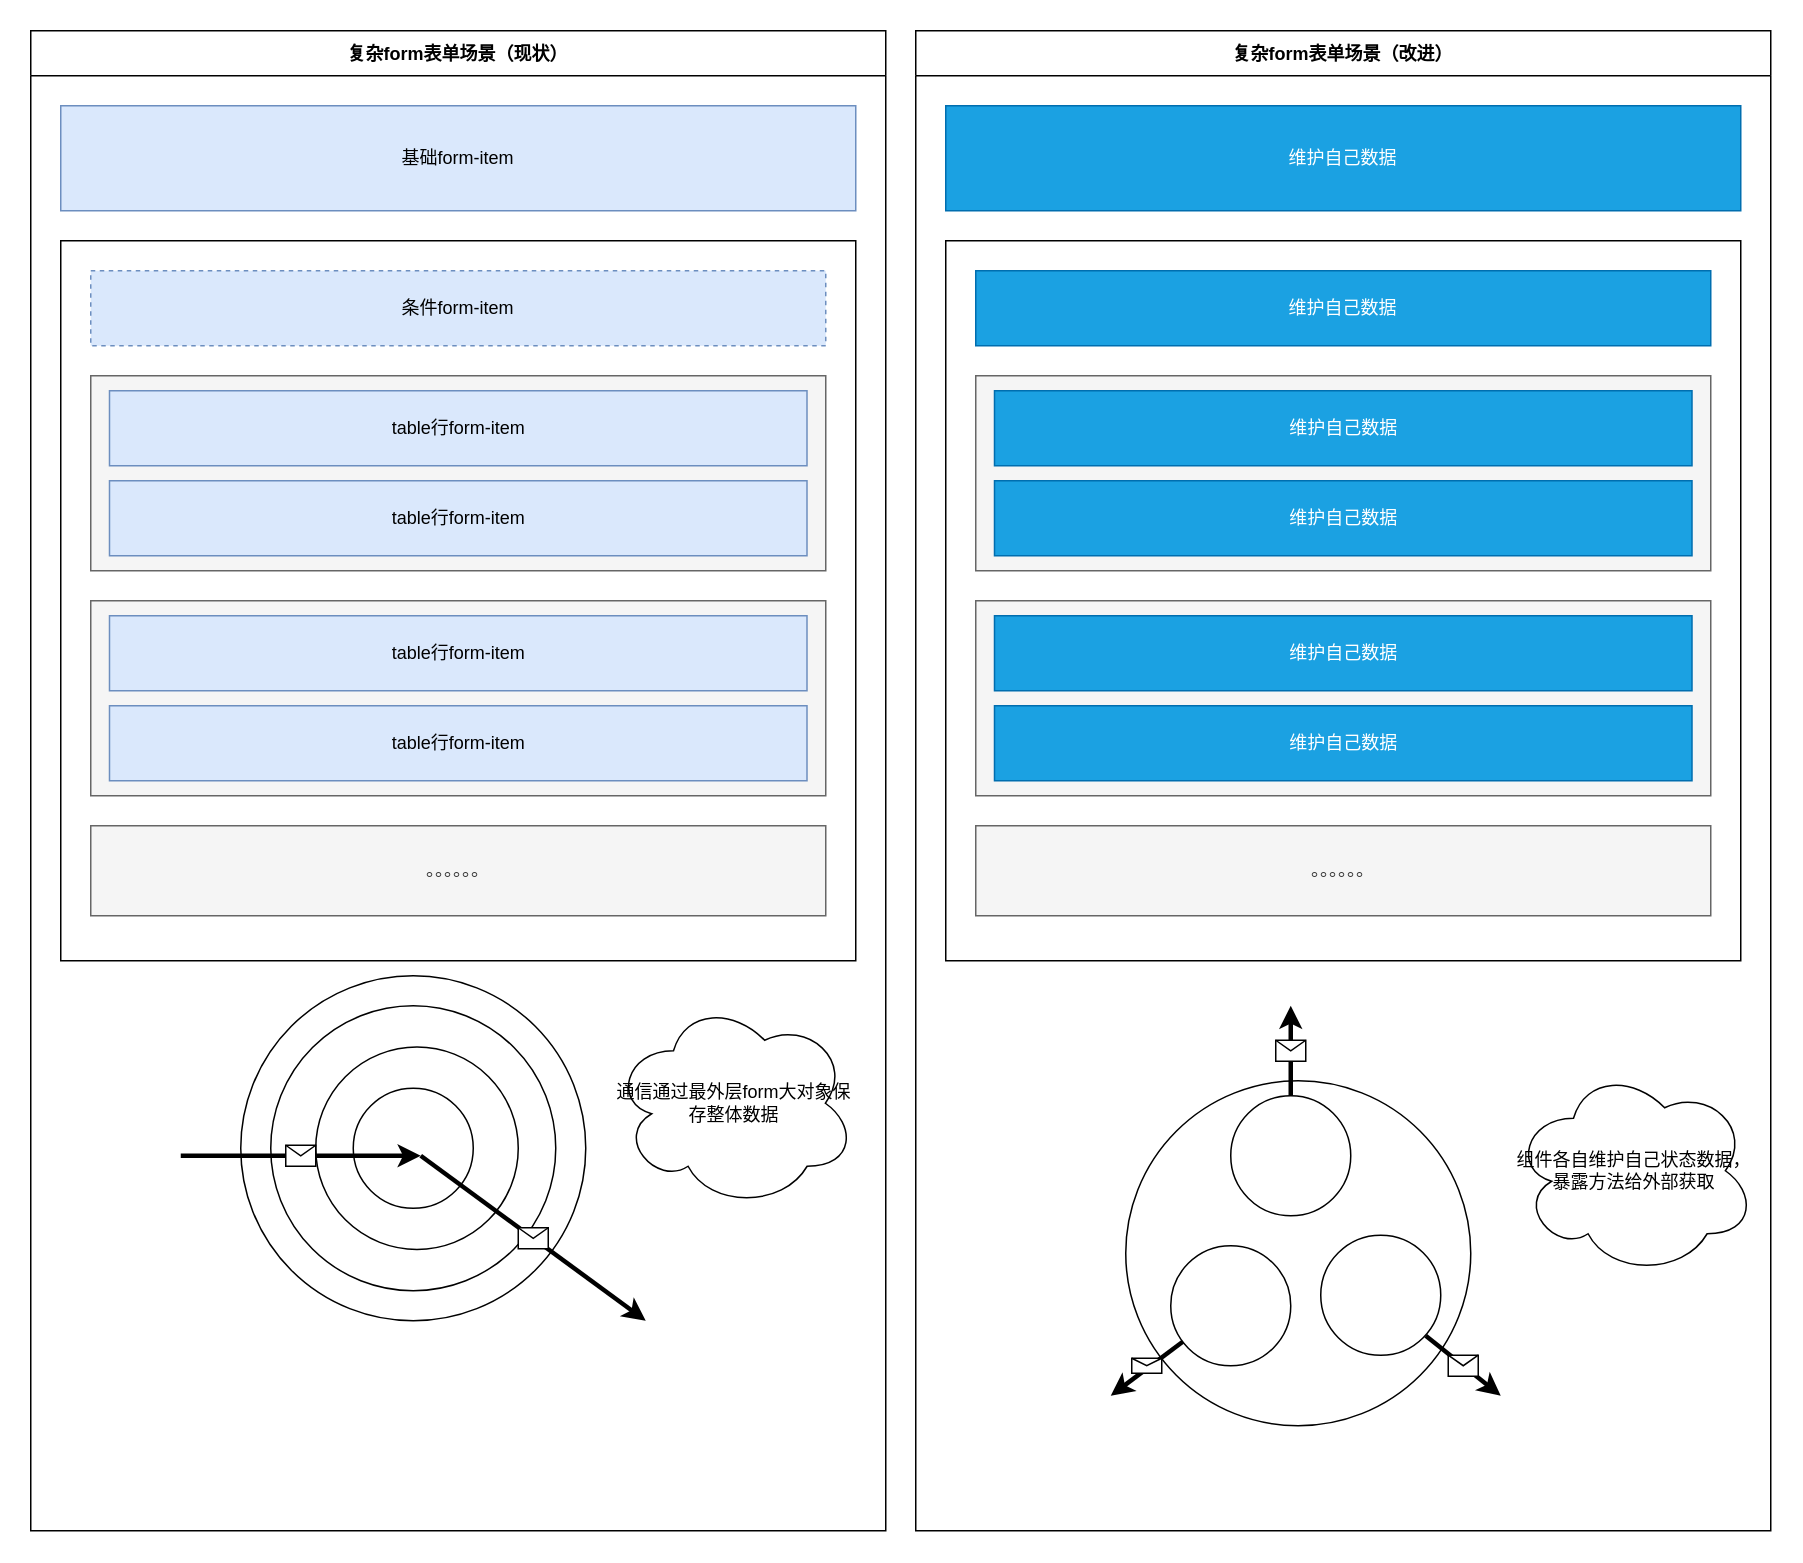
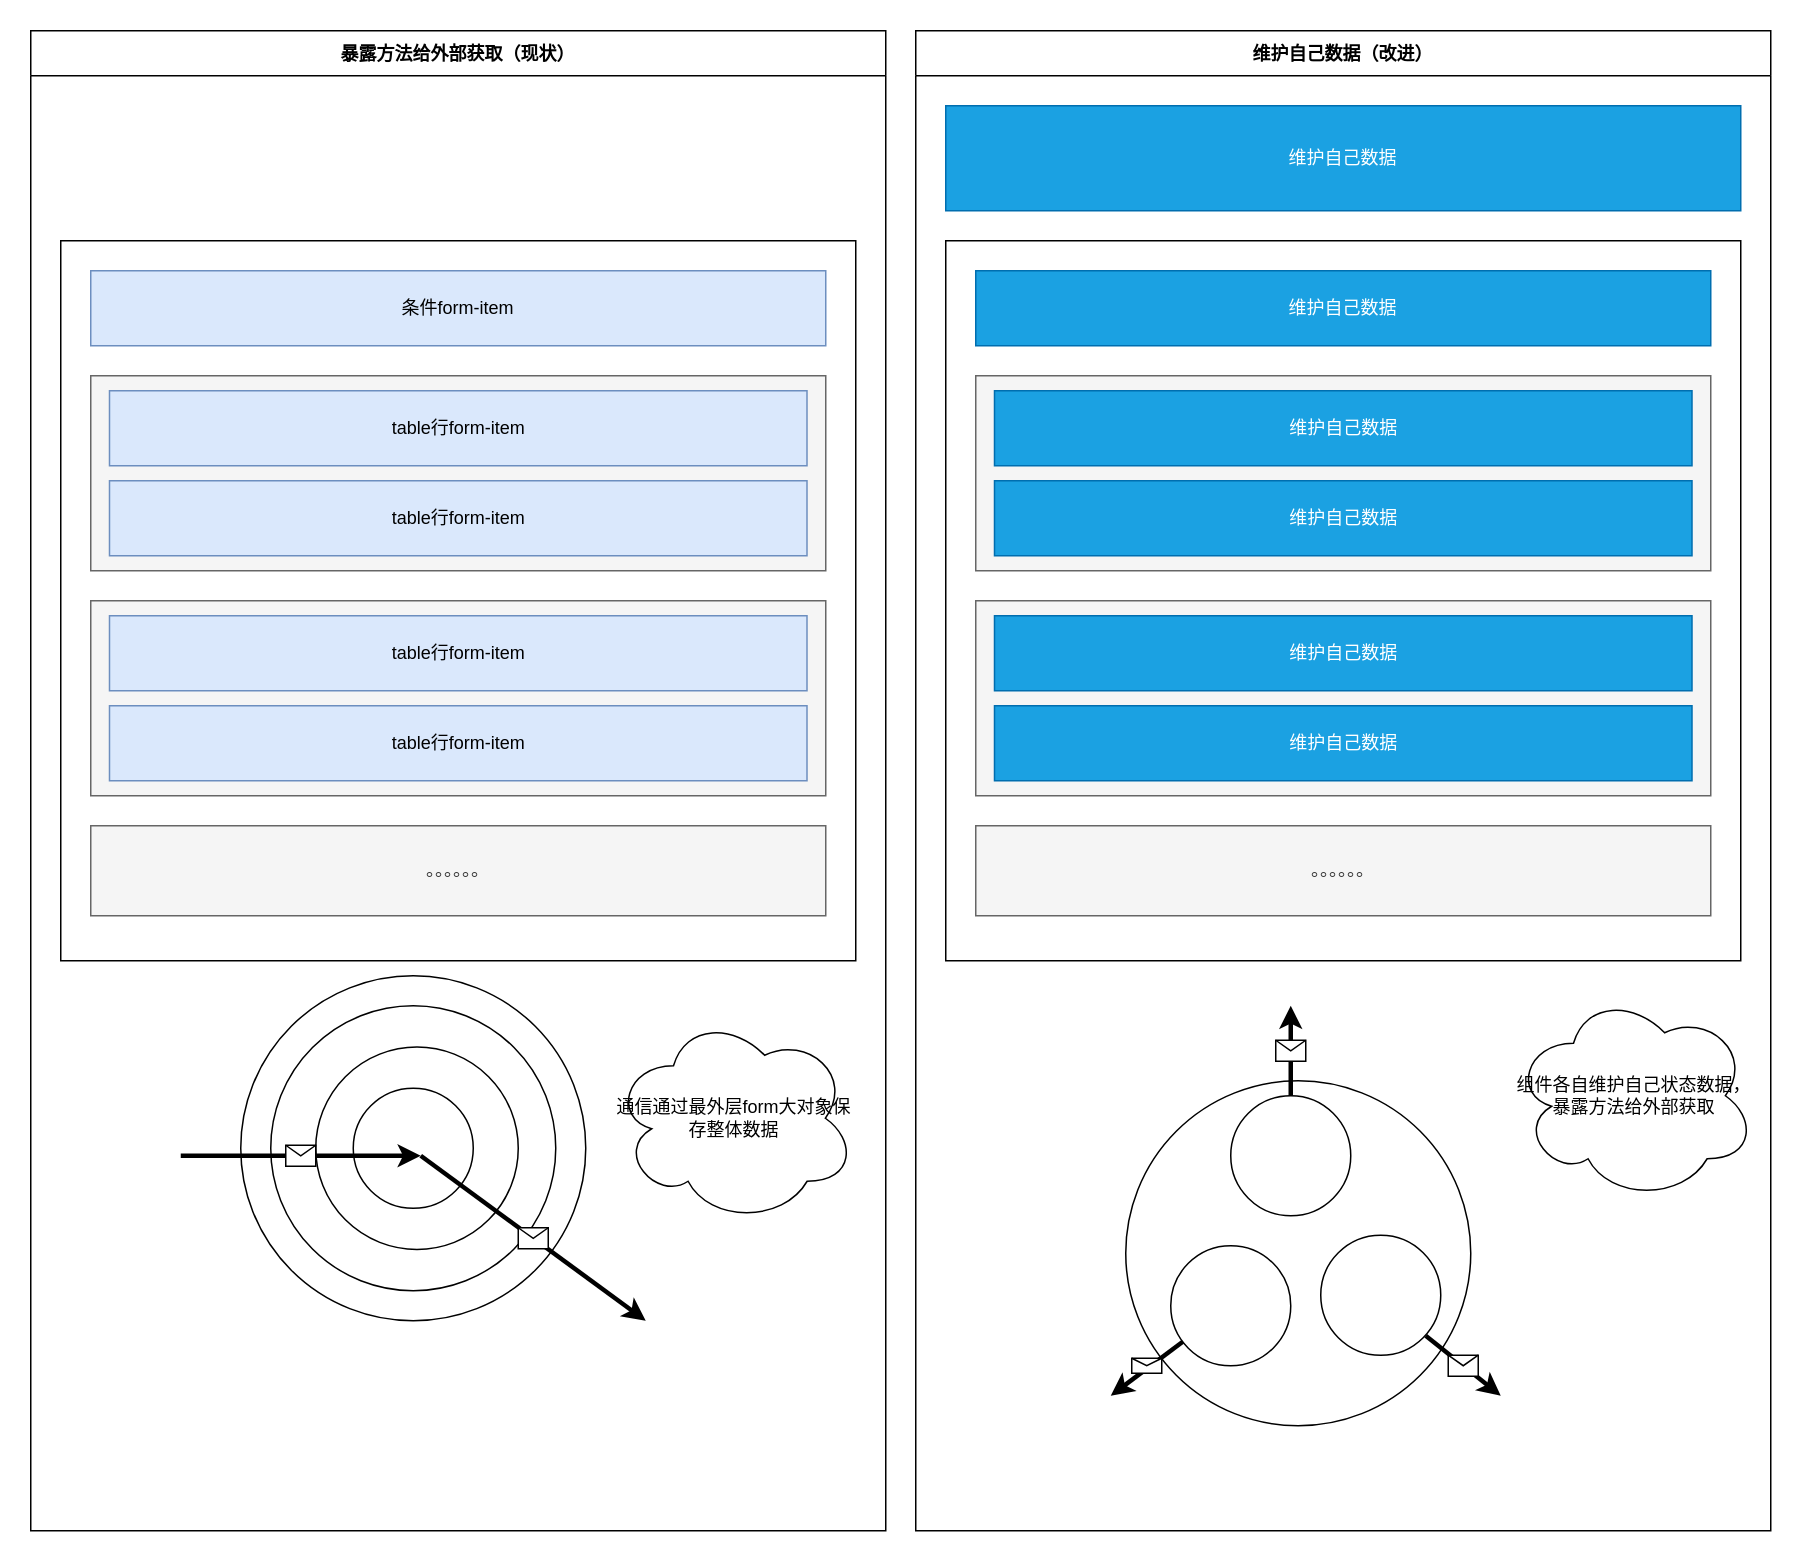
node "复杂form表单场景（现状）": label "复杂form表单场景（现状）" -> "暴露方法给外部获取（现状）"
node "复杂form表单场景（改进）": label "复杂form表单场景（改进）" -> "维护自己数据（改进）"
node "基础form-item": removed
node "条件form-item": style dashed -> solid
node "通信通过最外层form大对象保存整体数据": moved (734, 1103) -> (734, 1118)
node "组件各自维护自己状态数据，暴露方法给外部获取": moved (1634, 1171) -> (1634, 1096)
